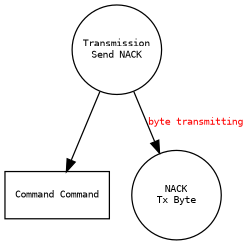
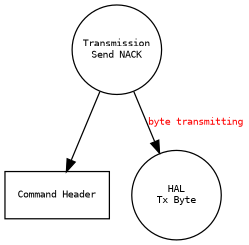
node "Command Command": label "Command Command" -> "Command Header"
node "NACK Tx Byte": label "NACK Tx Byte" -> "HAL Tx Byte"
